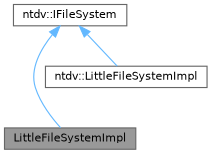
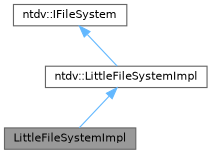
edge "LittleFileSystemImpl" -> "ntdv::IFileSystem": now "LittleFileSystemImpl" -> "ntdv::LittleFileSystemImpl"
